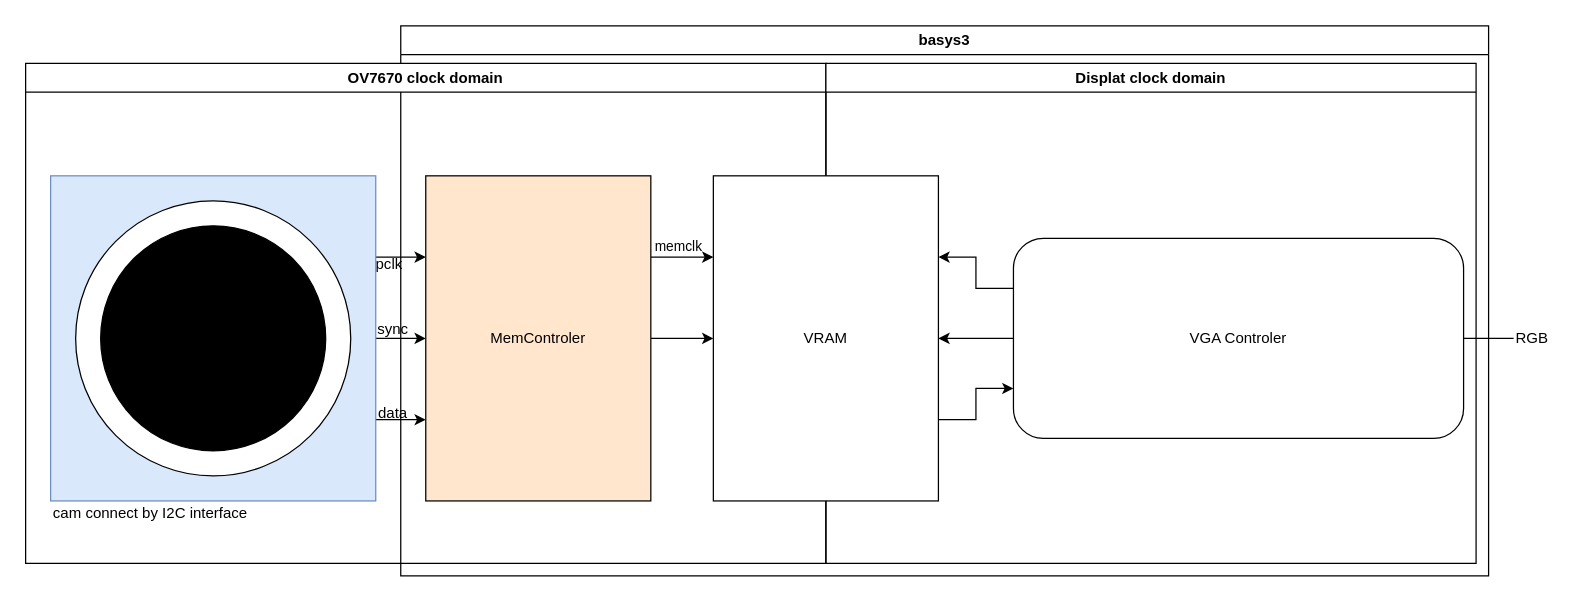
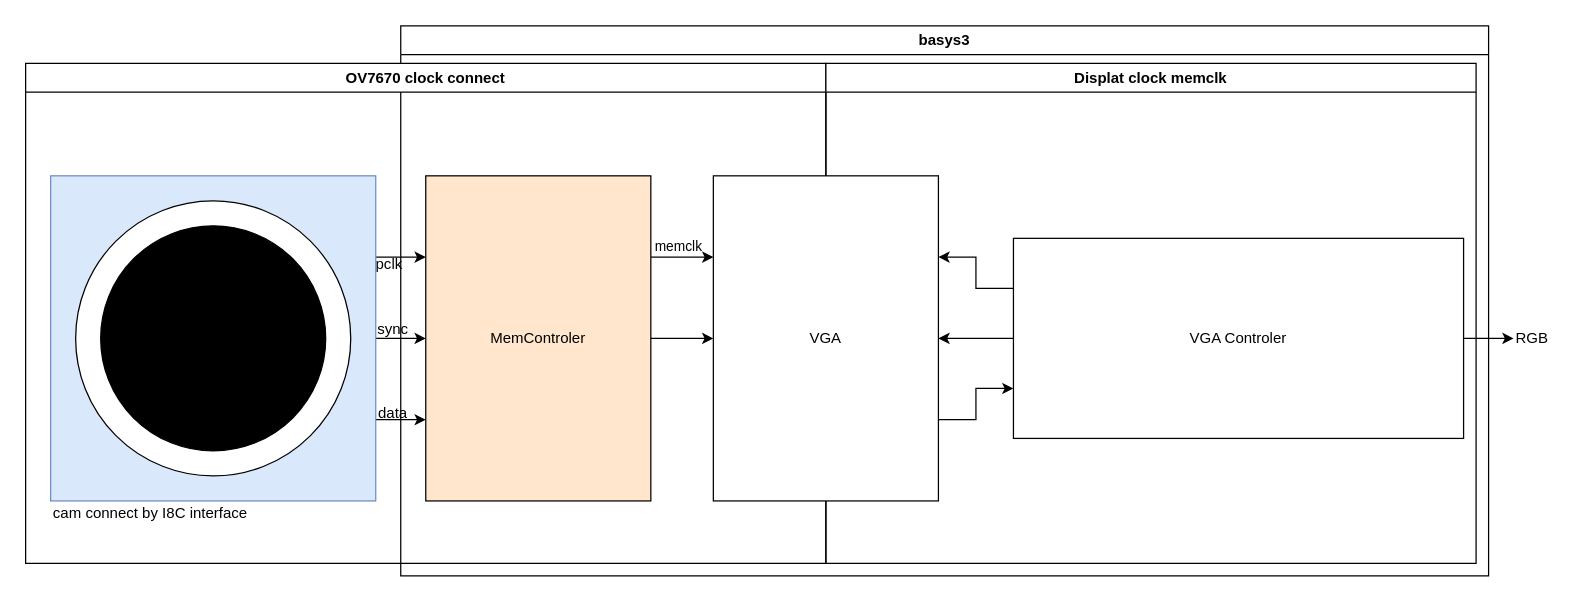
node "OV7670 clock domain": label "OV7670 clock domain" -> "OV7670 clock connect"
node "Displat clock domain": label "Displat clock domain" -> "Displat clock memclk"
node "VRAM": label "VRAM" -> "VGA"
node "VGA Controler": shape rounded rectangle -> rectangle
edge "VGA Controler" -- "RGB": arrowhead none -> classic
node "cam connect by I2C interface": label "cam connect by I2C interface" -> "cam connect by I8C interface"
